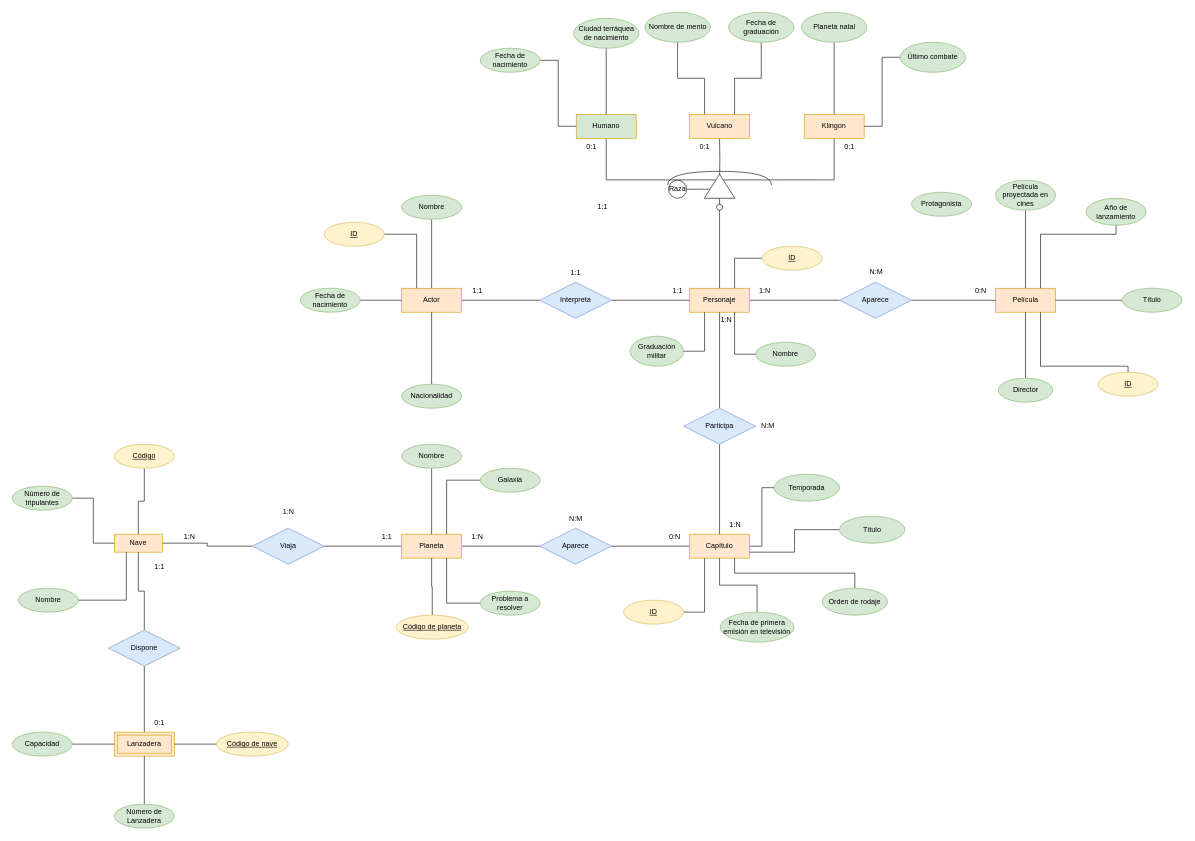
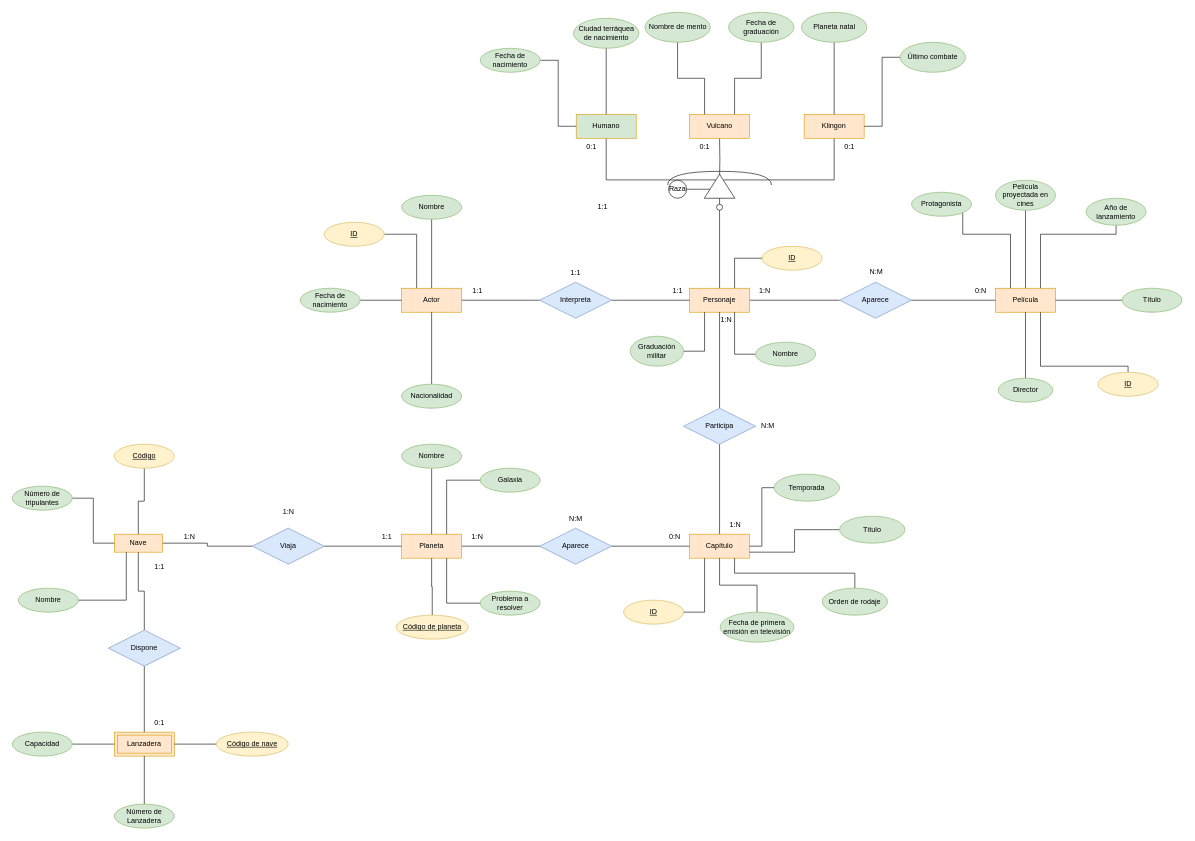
edge "Protagonista" -- "Película": added
